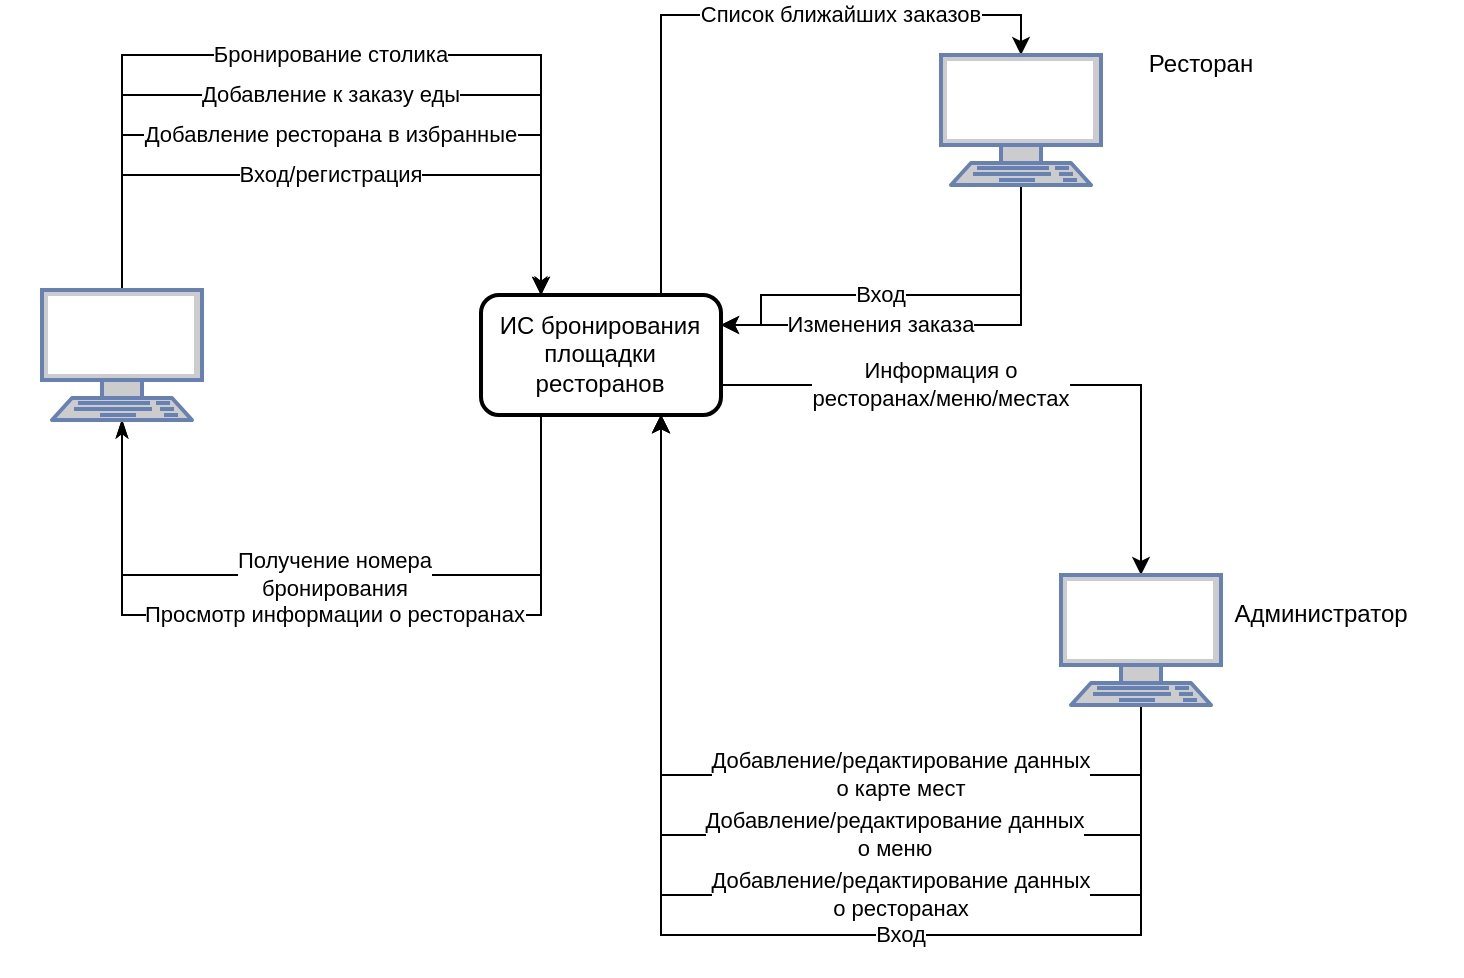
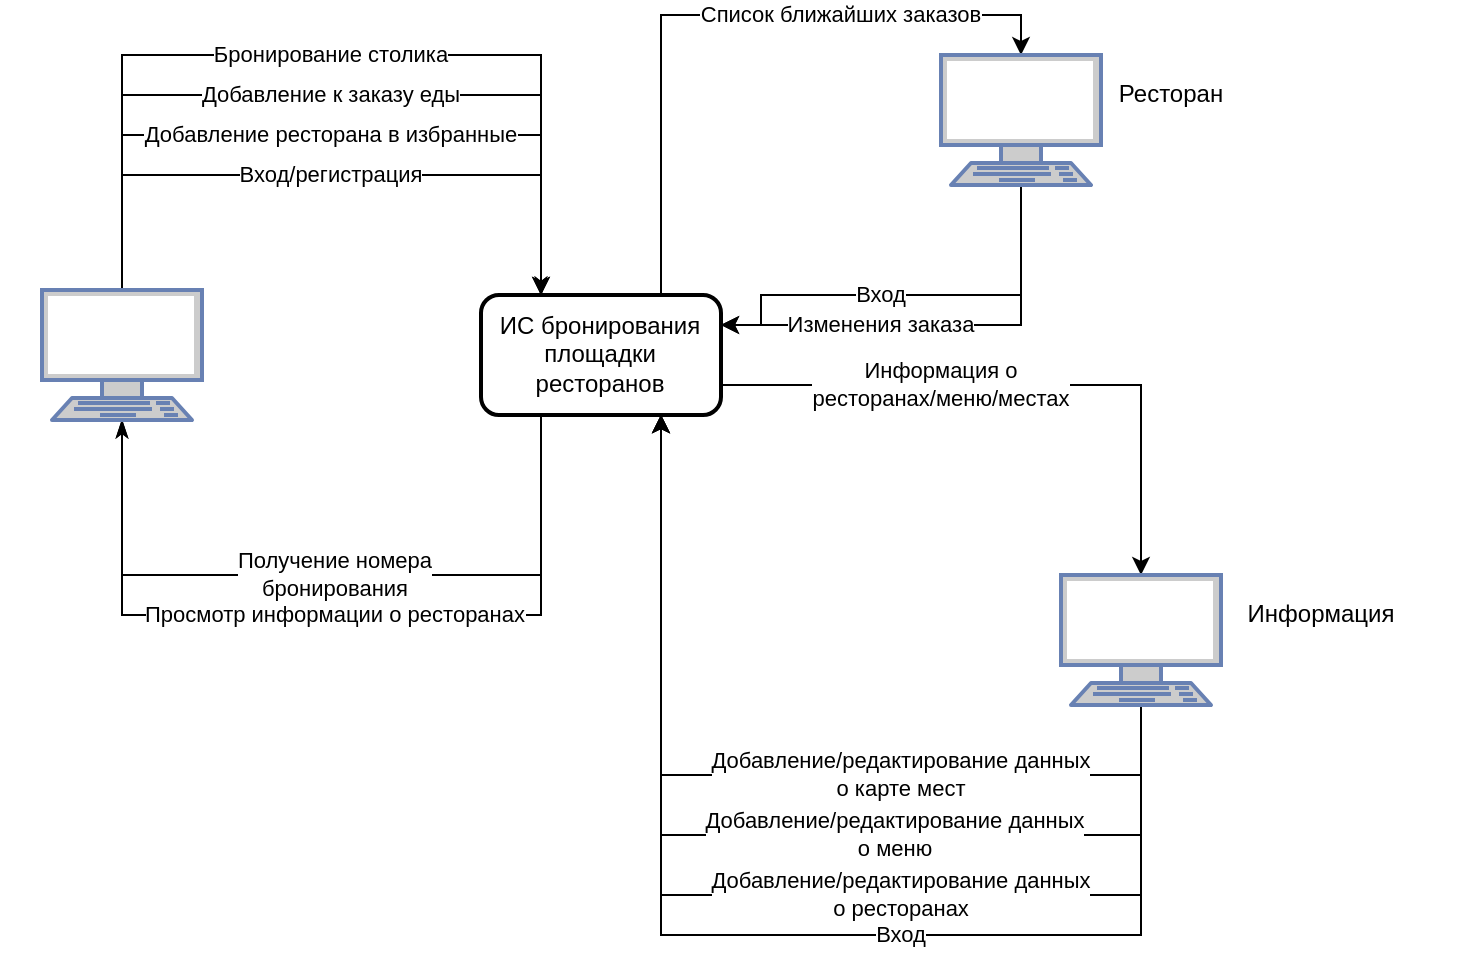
node "Ресторан": moved (1201, 65) -> (1171, 95)
node "Администратор": label "Администратор" -> "Информация"
